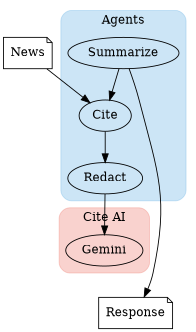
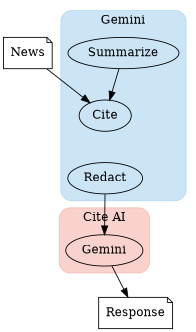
cluster "Agents": label "Agents" -> "Gemini"
edge "Cite" -> "Redact": removed
edge "Summarize" -> "Response": now "Gemini" -> "Response"
